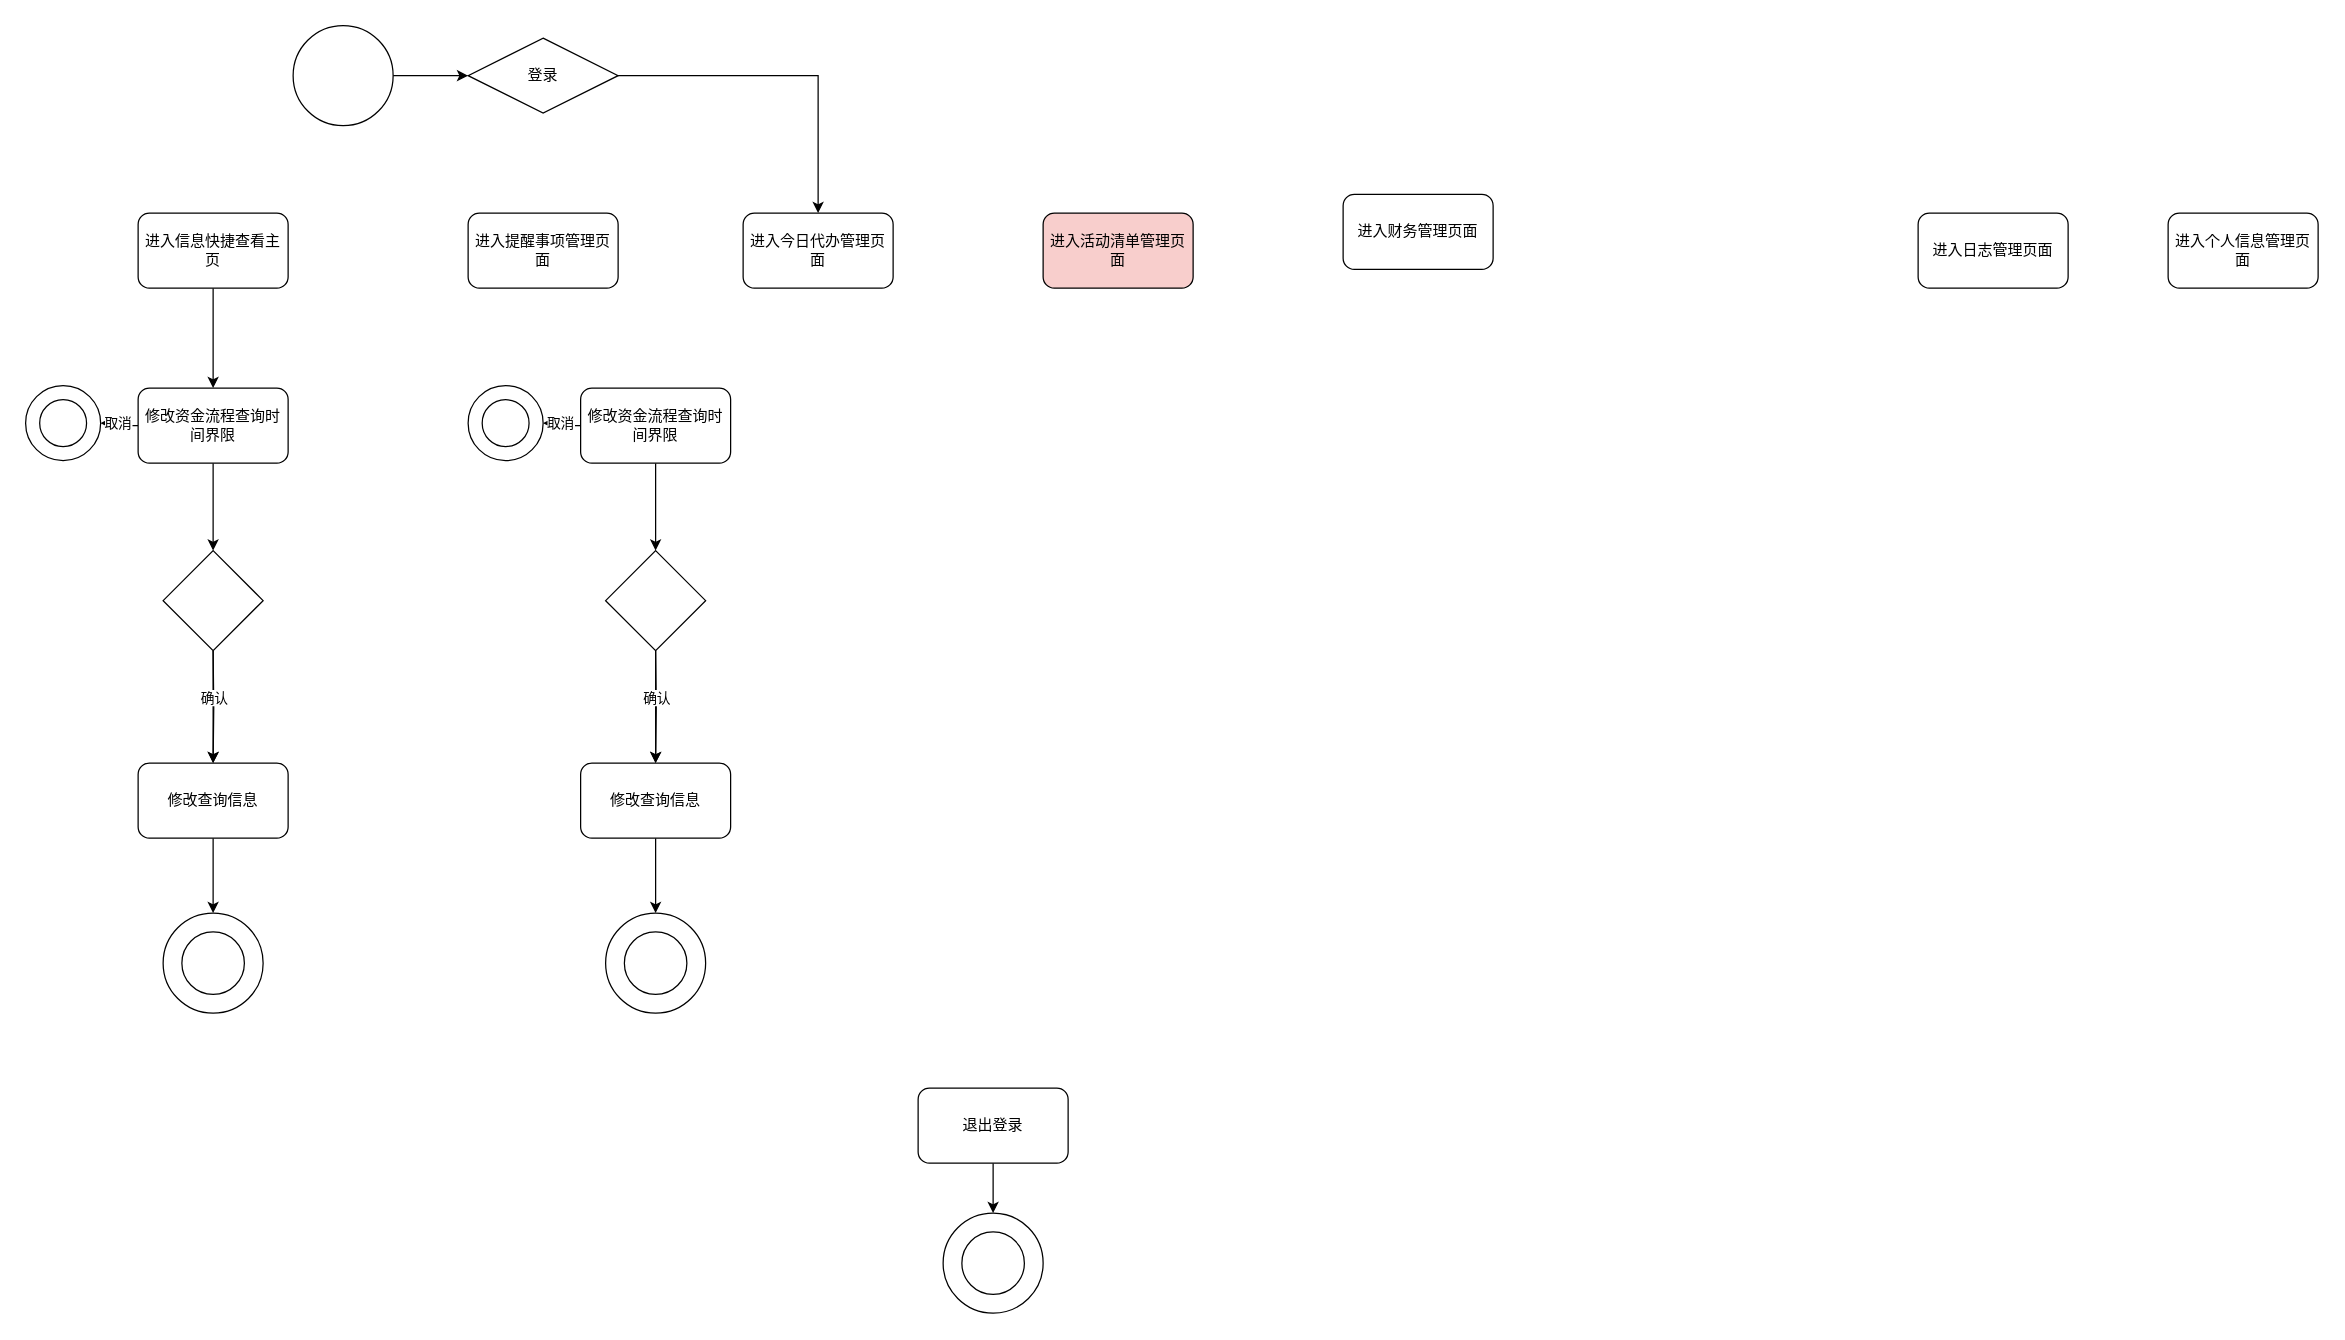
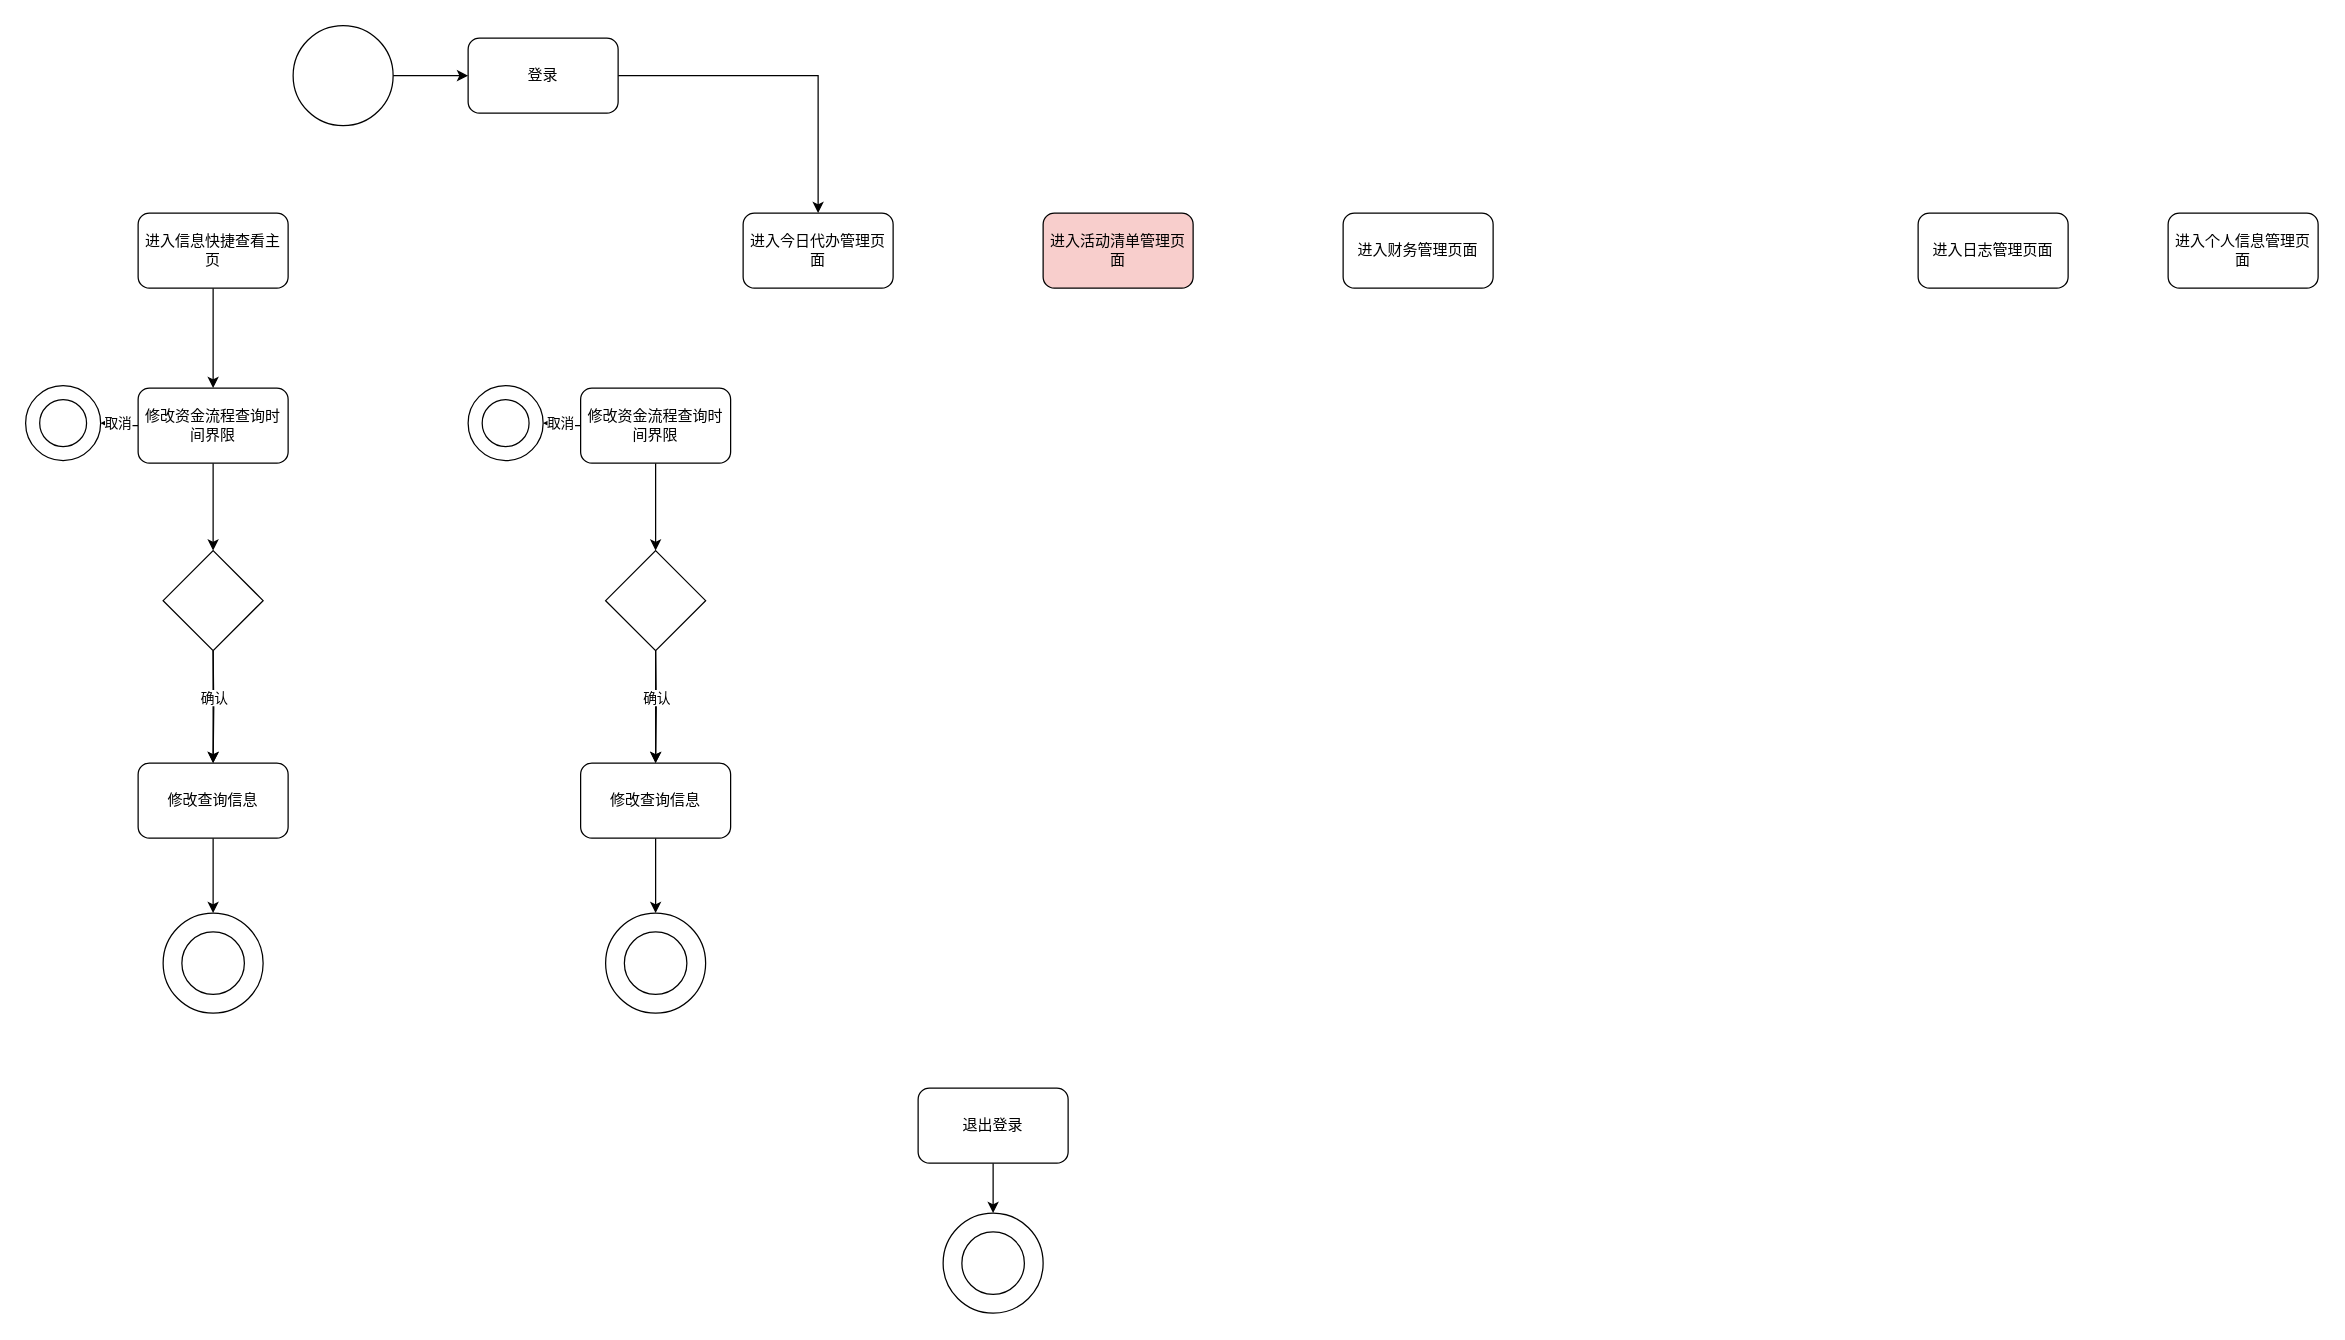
node "登录": shape diamond -> rounded rectangle
node "进入财务管理页面": moved (1418, 232) -> (1418, 251)
node "进入提醒事项管理页面": removed
